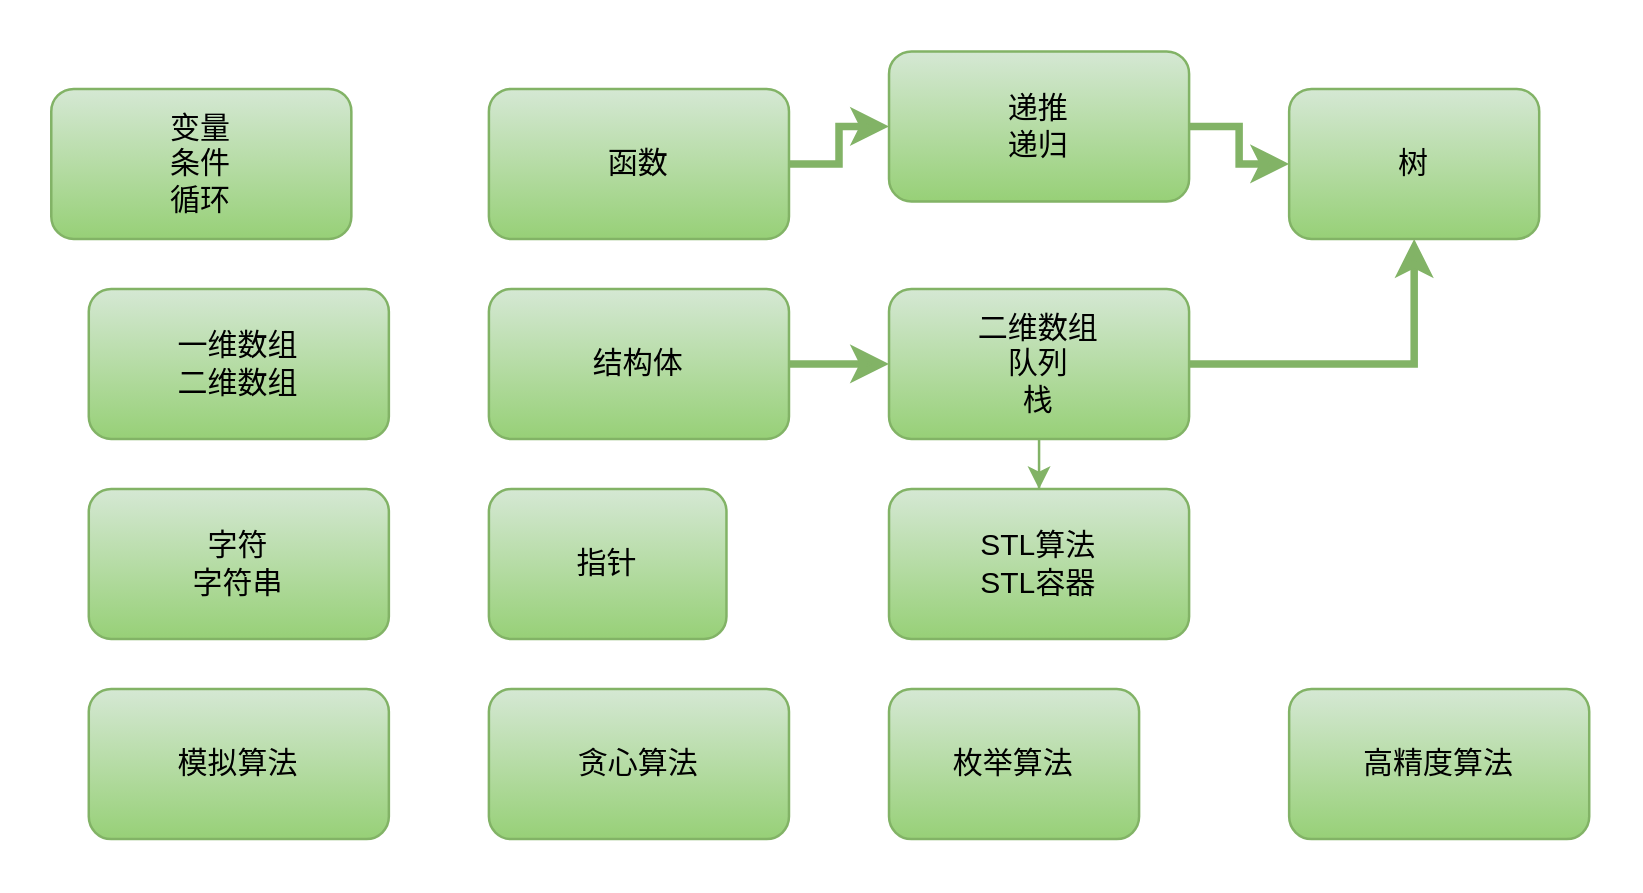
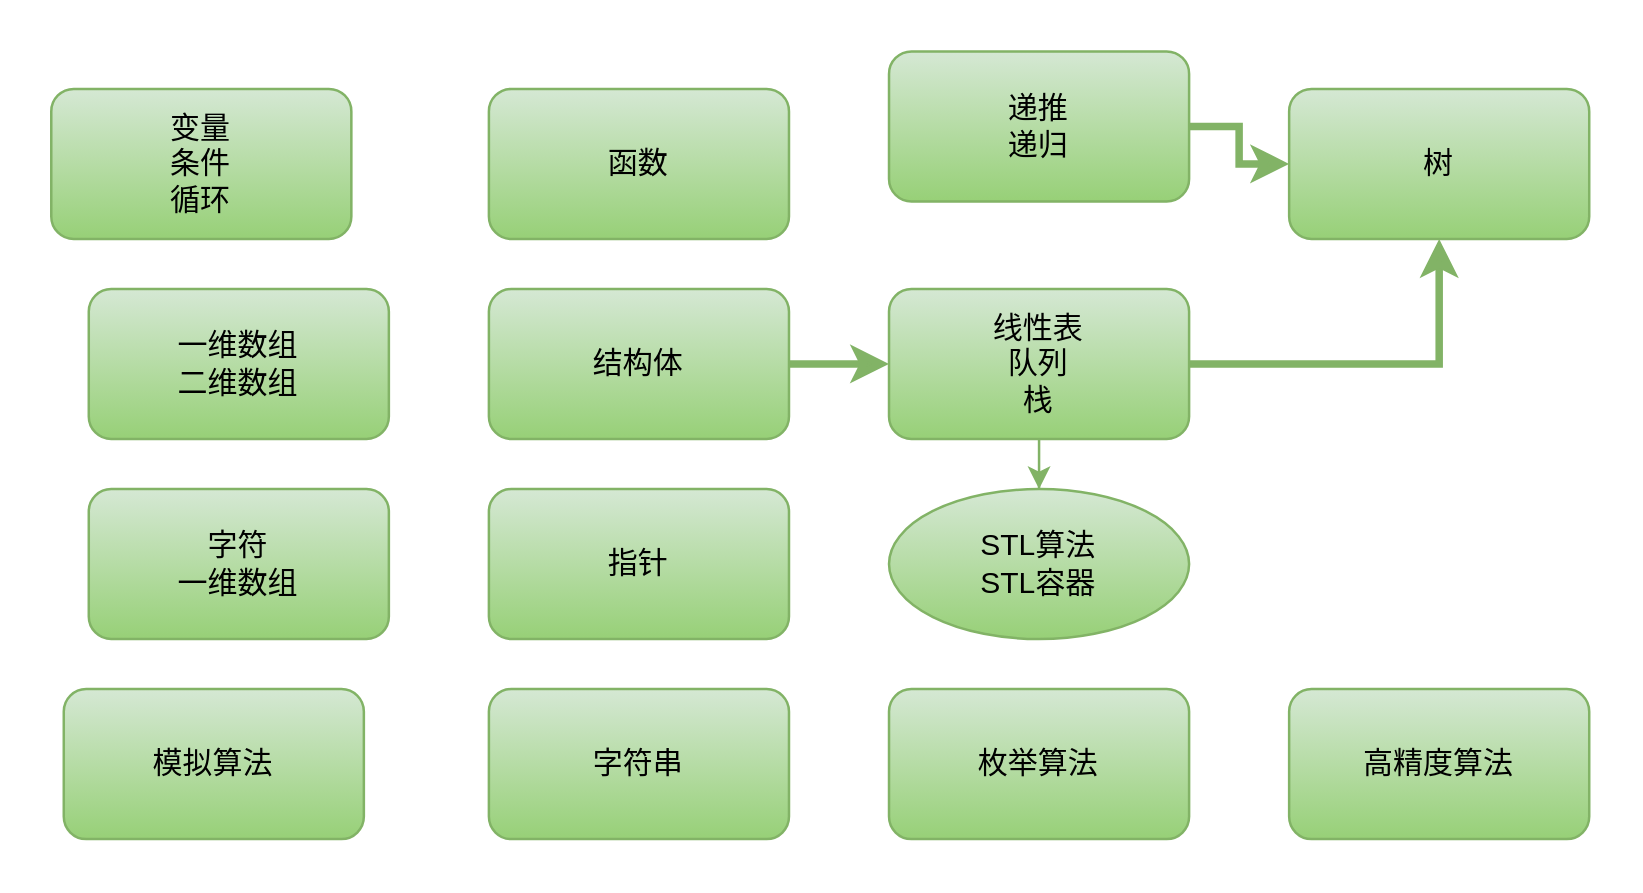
edge "函数" -> "递推 递归": removed
node "树": size 250x150 -> 300x150
node "二维数组 队列 栈": label "二维数组 队列 栈" -> "线性表 队列 栈"
node "字符 字符串": label "字符 字符串" -> "字符 一维数组"
node "指针": size 238x150 -> 300x150
node "STL算法 STL容器": shape rounded rectangle -> ellipse
node "模拟算法": moved (239, 764) -> (214, 764)
node "贪心算法": label "贪心算法" -> "字符串"
node "枚举算法": size 250x150 -> 300x150
